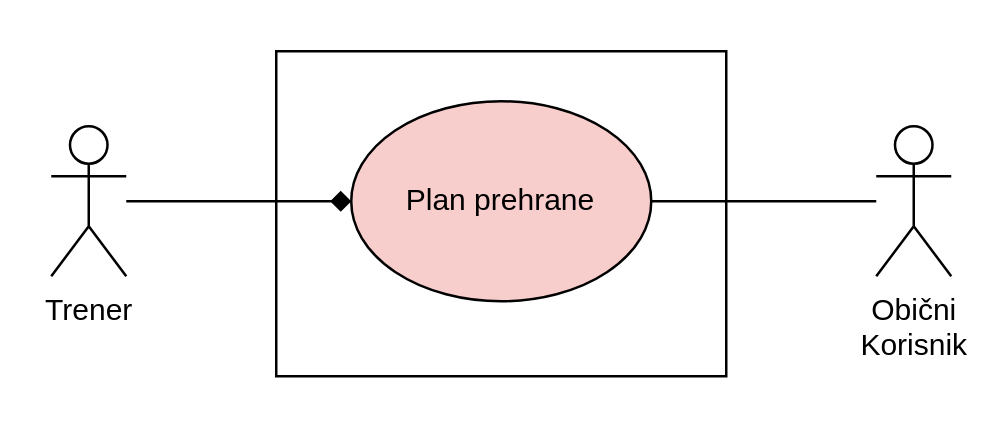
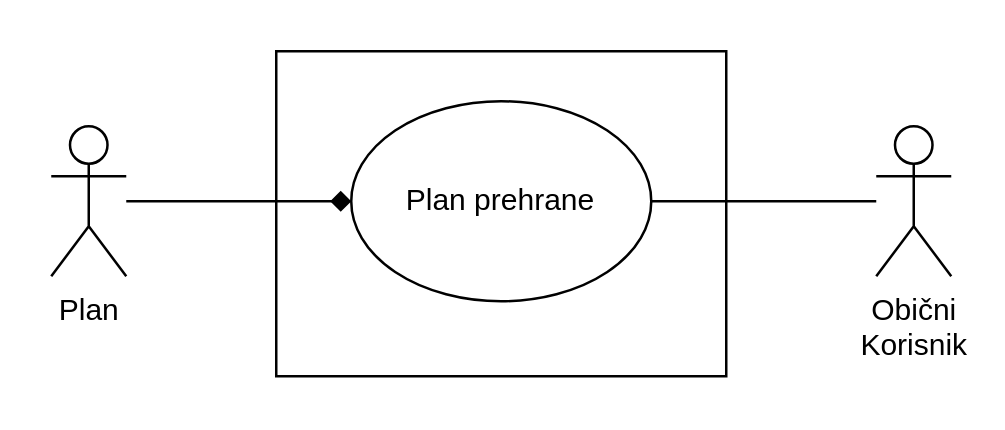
node "Plan prehrane": fillcolor #f8cecc -> #ffffff
node "Trener": label "Trener" -> "Plan"
